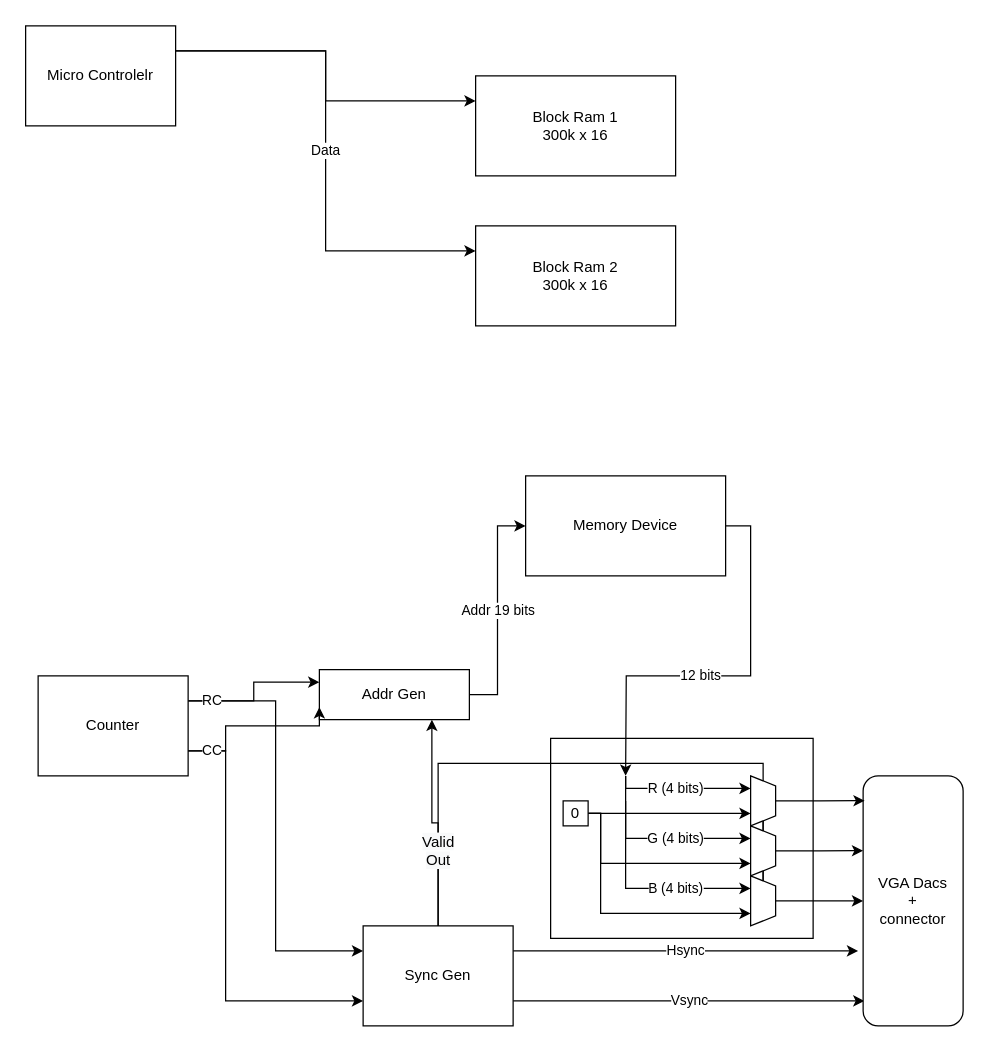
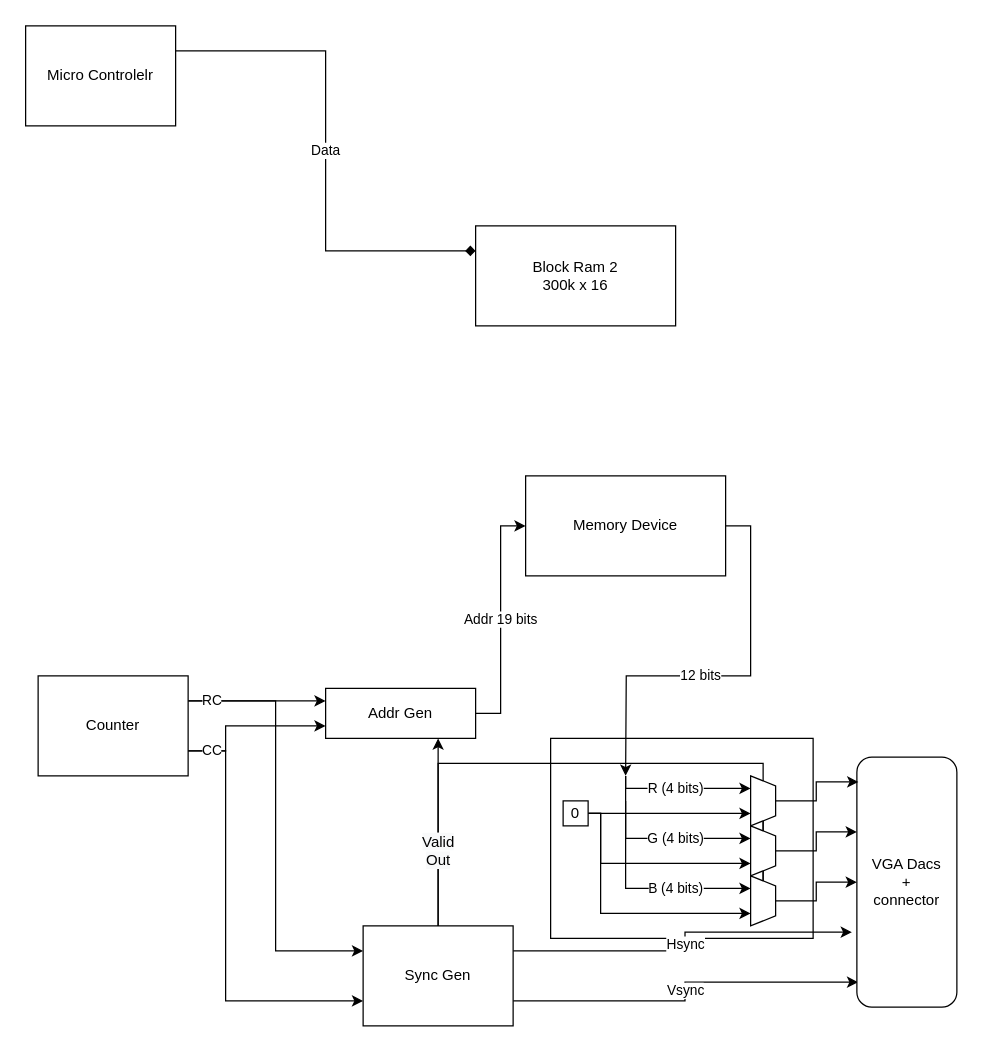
edge "Micro Controlelr" -> "Block Ram 1 300k x 16": removed
node "Block Ram 1 300k x 16": removed
edge "Micro Controlelr" -> "Block Ram 2 300k x 16": arrowhead classic -> diamond
node "Addr Gen": moved (394, 694) -> (401, 713)
node "VGA Dacs + connector": moved (913, 901) -> (907, 882)
